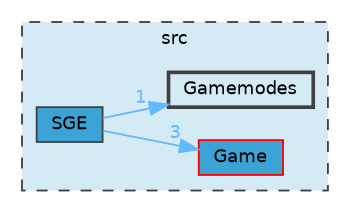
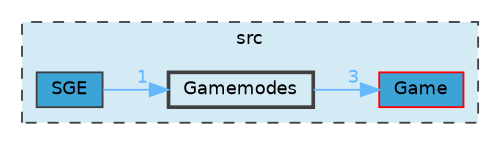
edge "SGE" -> "Game": now "Gamemodes" -> "Game"
